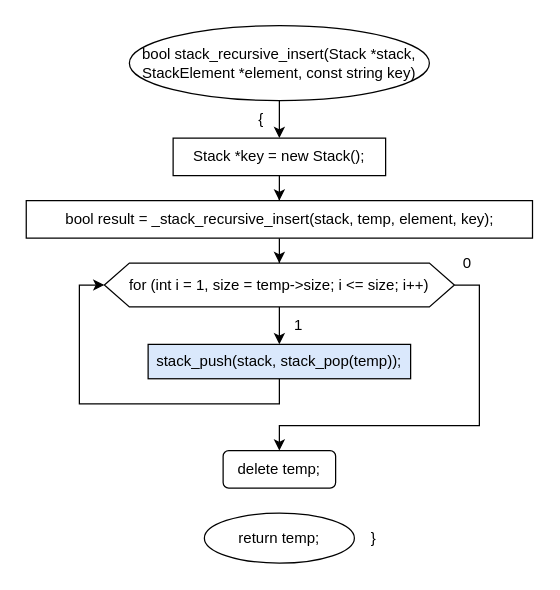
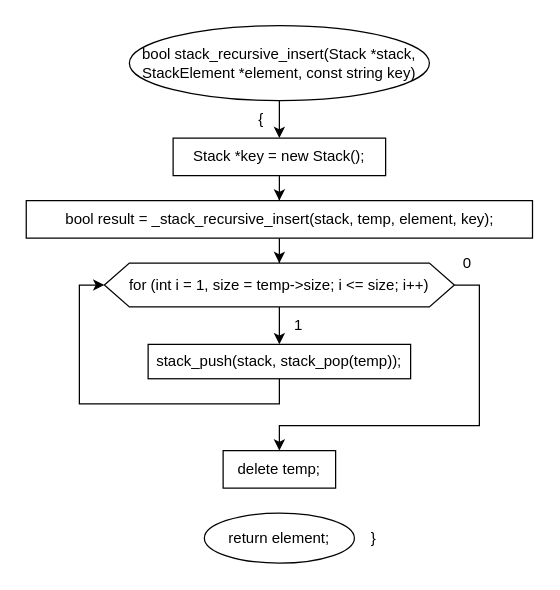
node "stack_push(stack, stack_pop(temp));": fillcolor #dae8fc -> #ffffff
node "delete temp;": shape rounded rectangle -> rectangle
node "return temp;": label "return temp;" -> "return element;"
